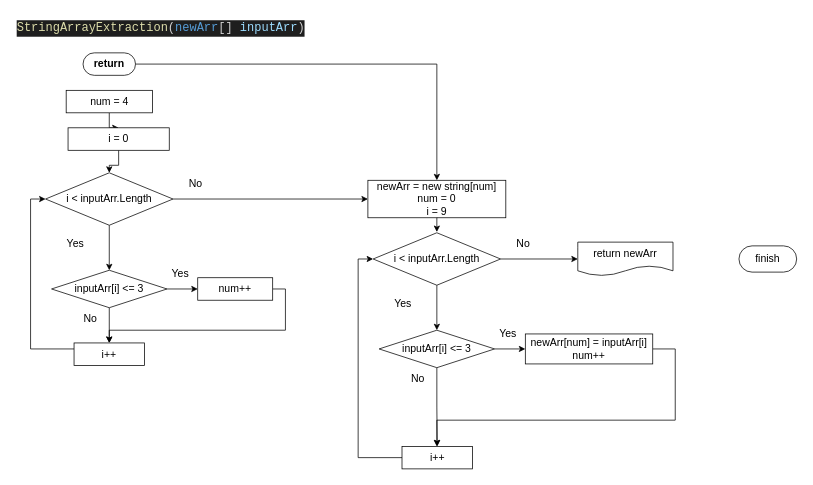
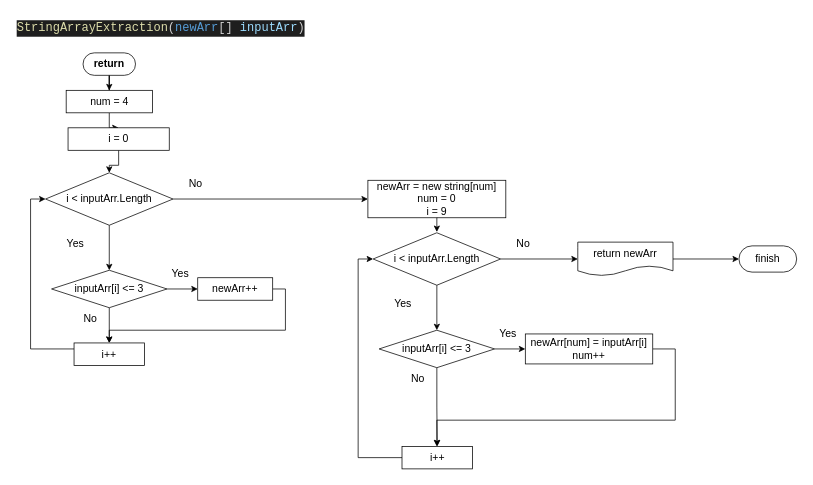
edge "return" -> "newArr = new string[num] num = 0 i = 9": now "return" -> "num = 4"
edge "return newArr" -> "finish": added
node "num++": label "num++" -> "newArr++"
